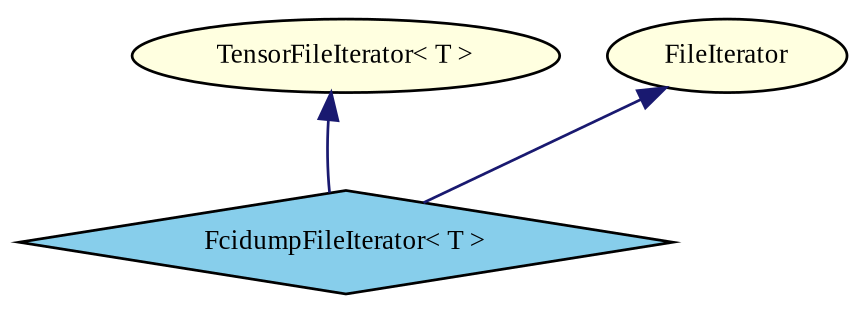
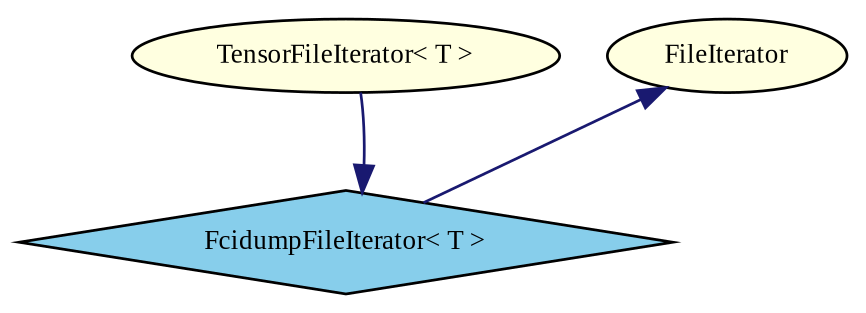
edge "FcidumpFileIterator< T >" -> "TensorFileIterator< T >": reversed
